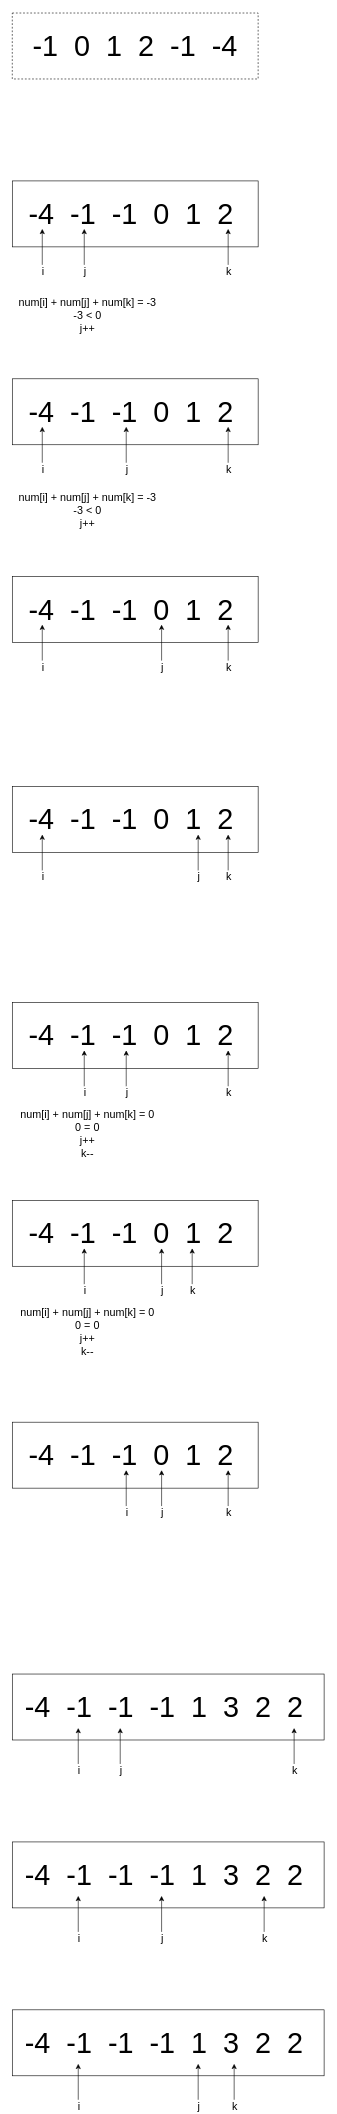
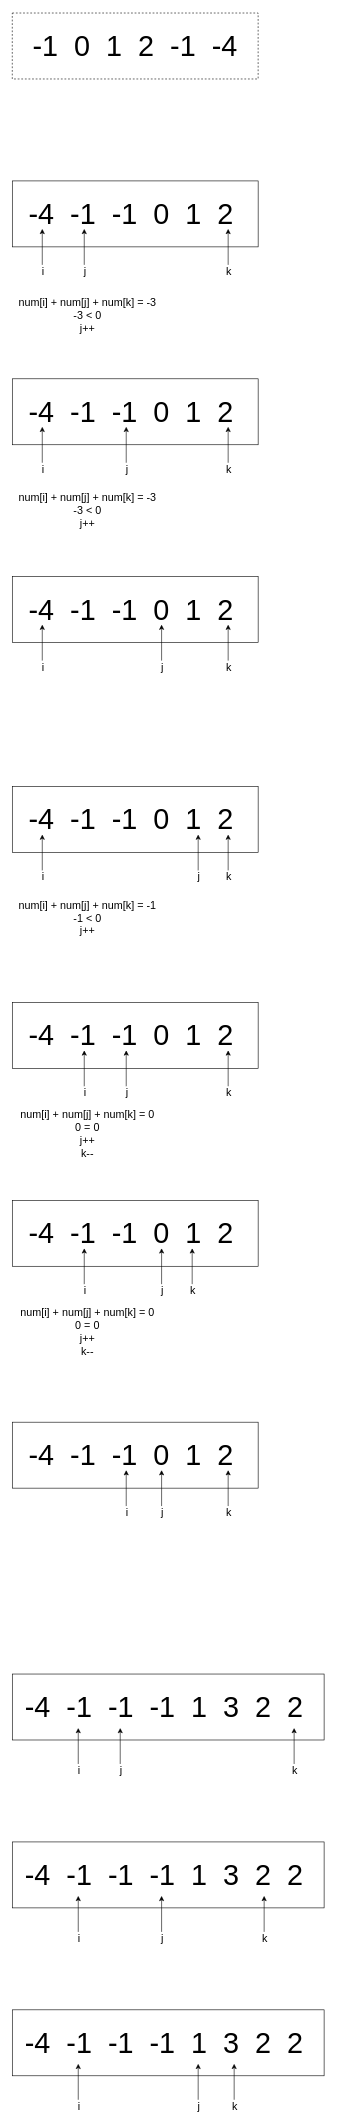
node "num[i] + num[j] + num[k] = -1 -1 < 0 j++": added
